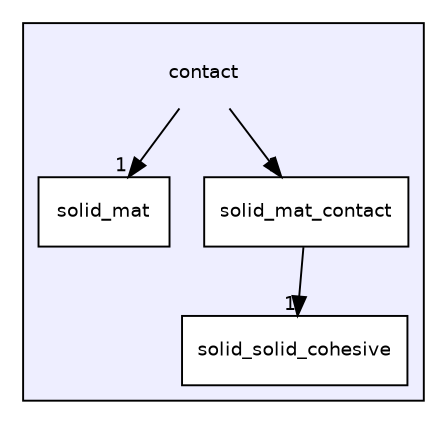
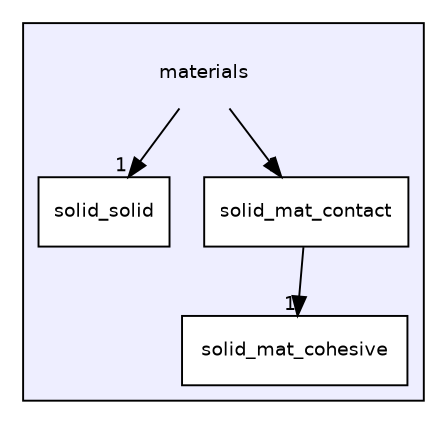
node "contact": label "contact" -> "materials"
node "solid_mat": label "solid_mat" -> "solid_solid"
node "solid_solid_cohesive": label "solid_solid_cohesive" -> "solid_mat_cohesive"
